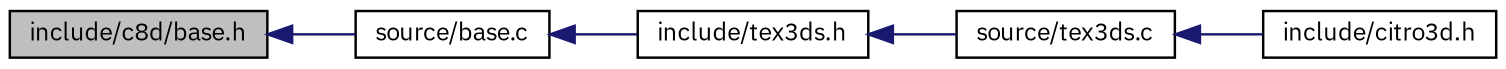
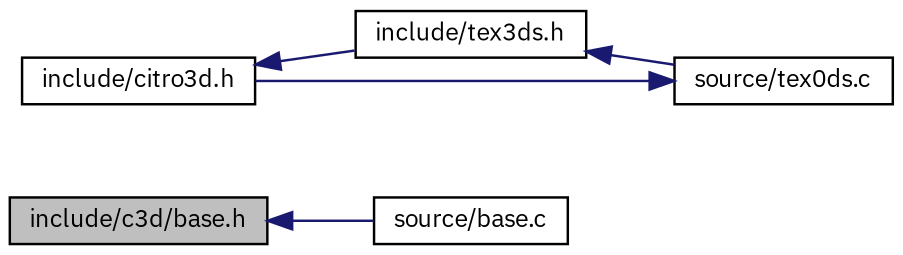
node "include/c8d/base.h": label "include/c8d/base.h" -> "include/c3d/base.h"
edge "include/tex3ds.h" -> "source/base.c": now "include/tex3ds.h" -> "include/citro3d.h"
node "source/tex3ds.c": label "source/tex3ds.c" -> "source/tex0ds.c"
